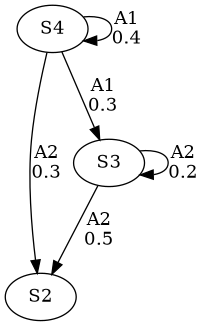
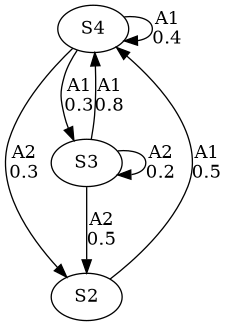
edge "S3" -> "S4": added, label "A1 0.8"
edge "S2" -> "S4": added, label "A1 0.5"
